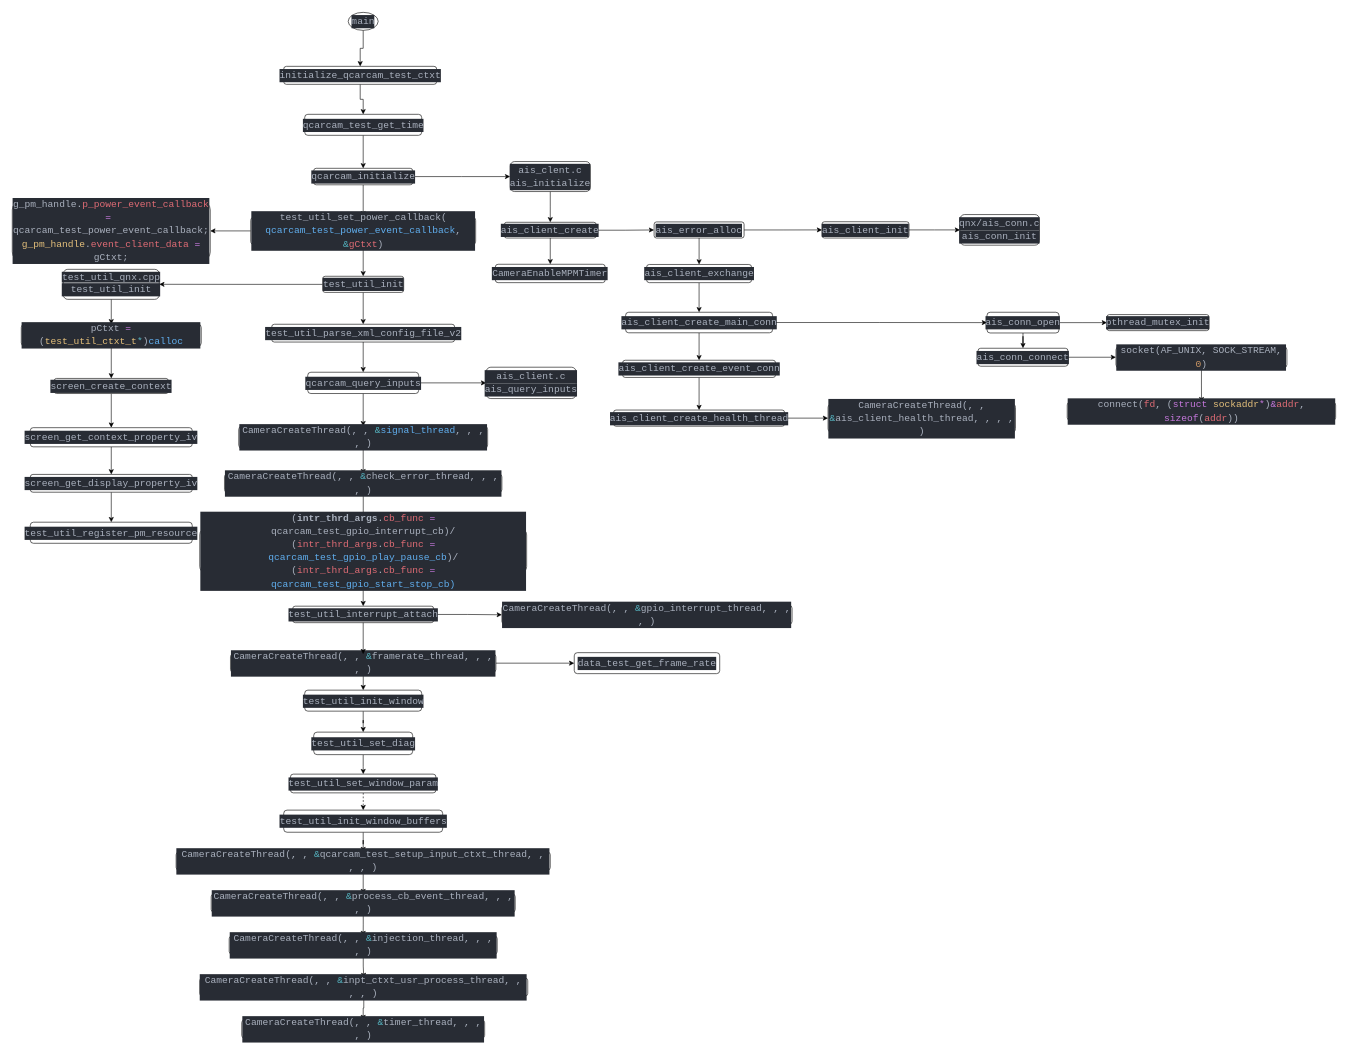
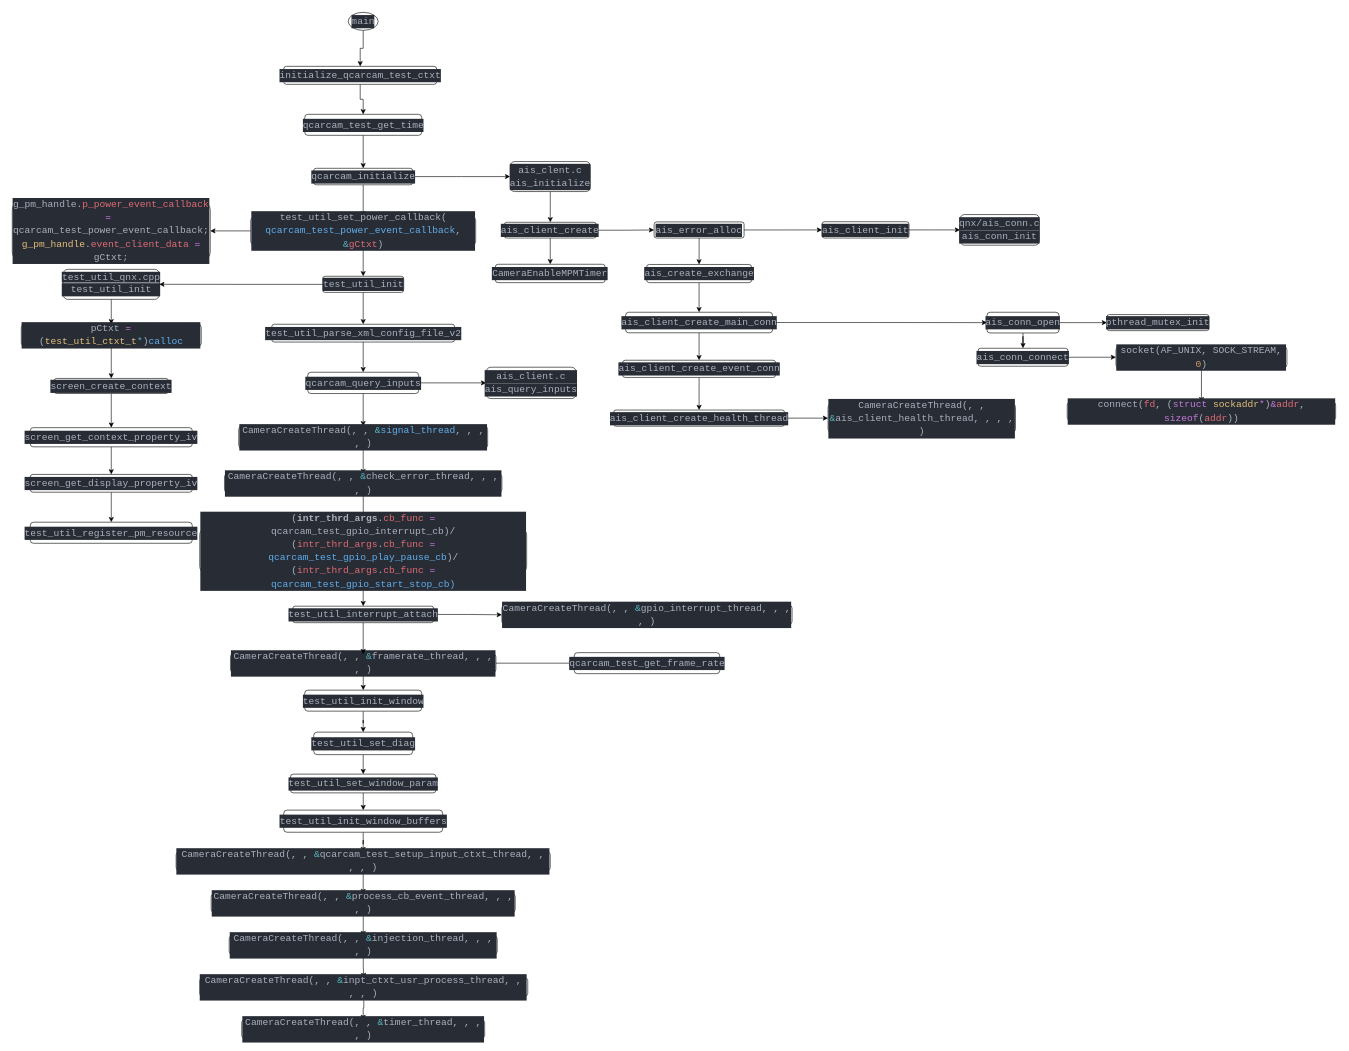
node "ais_client_exchange": label "ais_client_exchange" -> "ais_create_exchange"
node "data_test_get_frame_rate": label "data_test_get_frame_rate" -> "qcarcam_test_get_frame_rate"
edge "test_util_set_window_param" -> "test_util_init_window_buffers": style dashed -> solid
